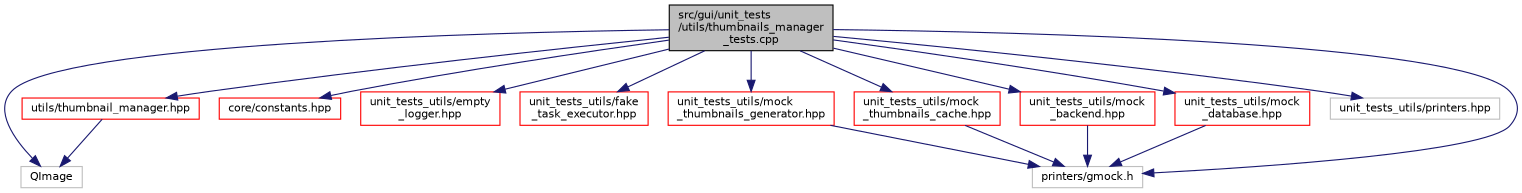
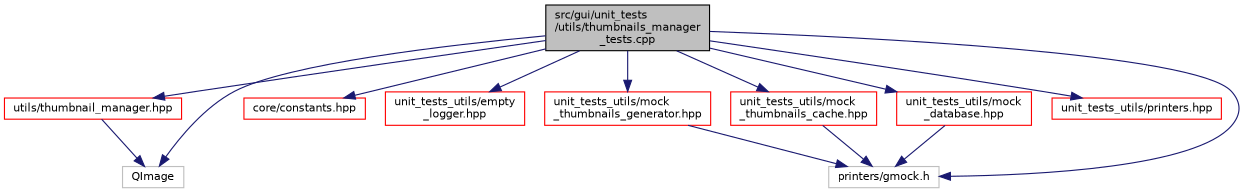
node "unit_tests_utils/fake _task_executor.hpp": removed
node "unit_tests_utils/mock _backend.hpp": removed
node "unit_tests_utils/printers.hpp": color grey75 -> red
